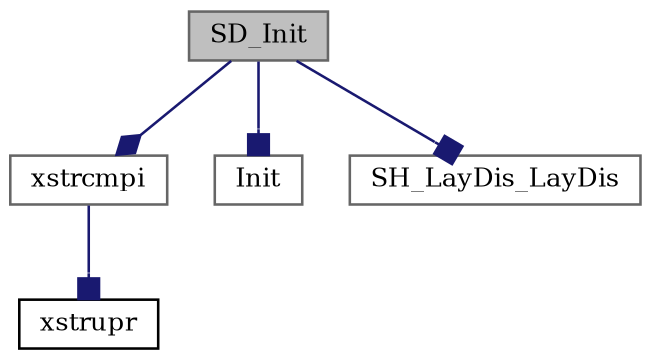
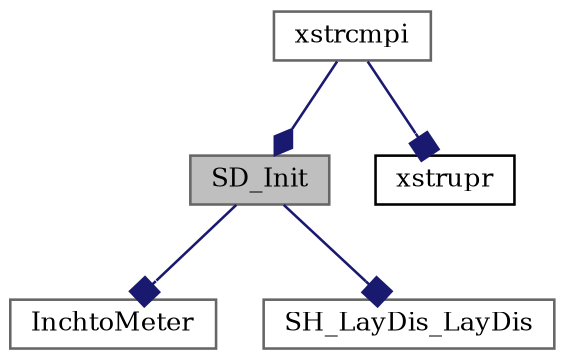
edge "SD_Init" -> "xstrcmpi": reversed
node "Init": label "Init" -> "InchtoMeter"
